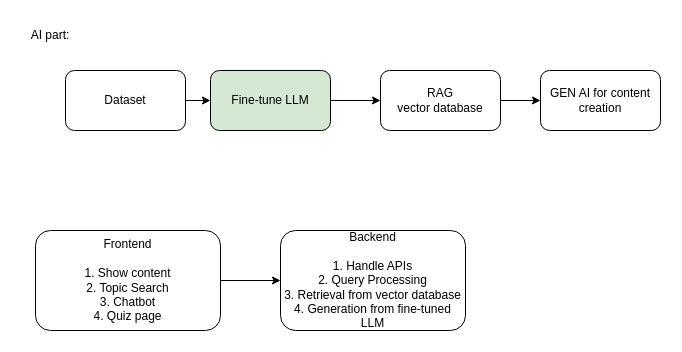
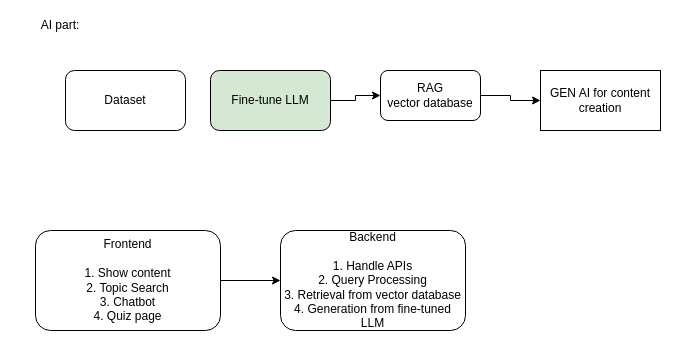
node "AI part:": moved (51, 36) -> (61, 26)
edge "Dataset" -> "Fine-tune LLM": removed
node "RAG vector database": size 120x60 -> 100x50
node "GEN AI for content creation": shape rounded rectangle -> rectangle
